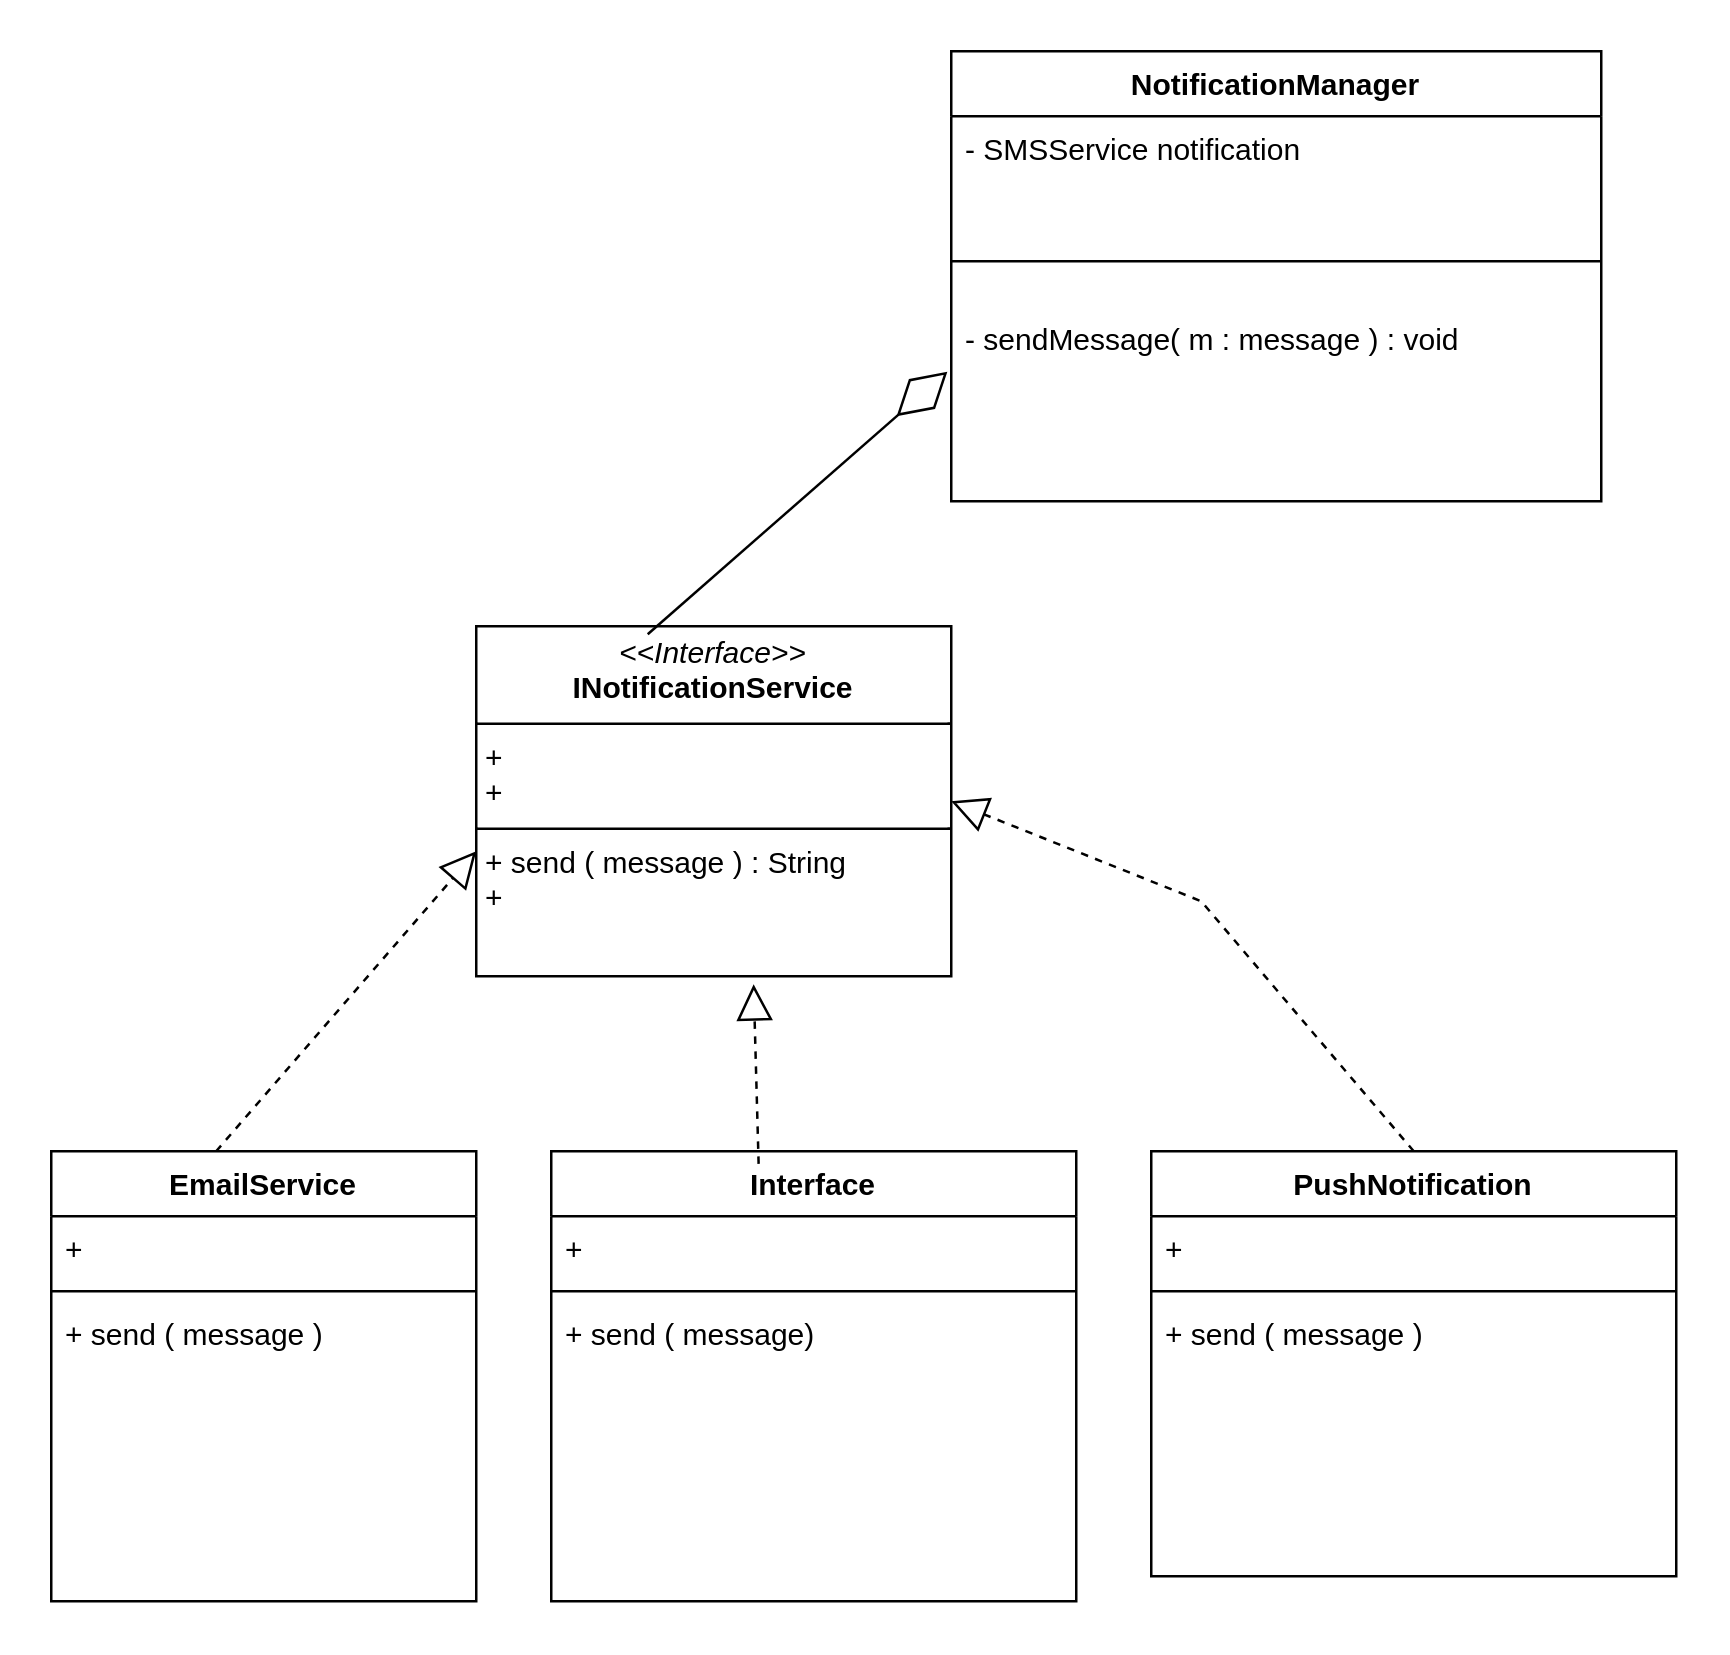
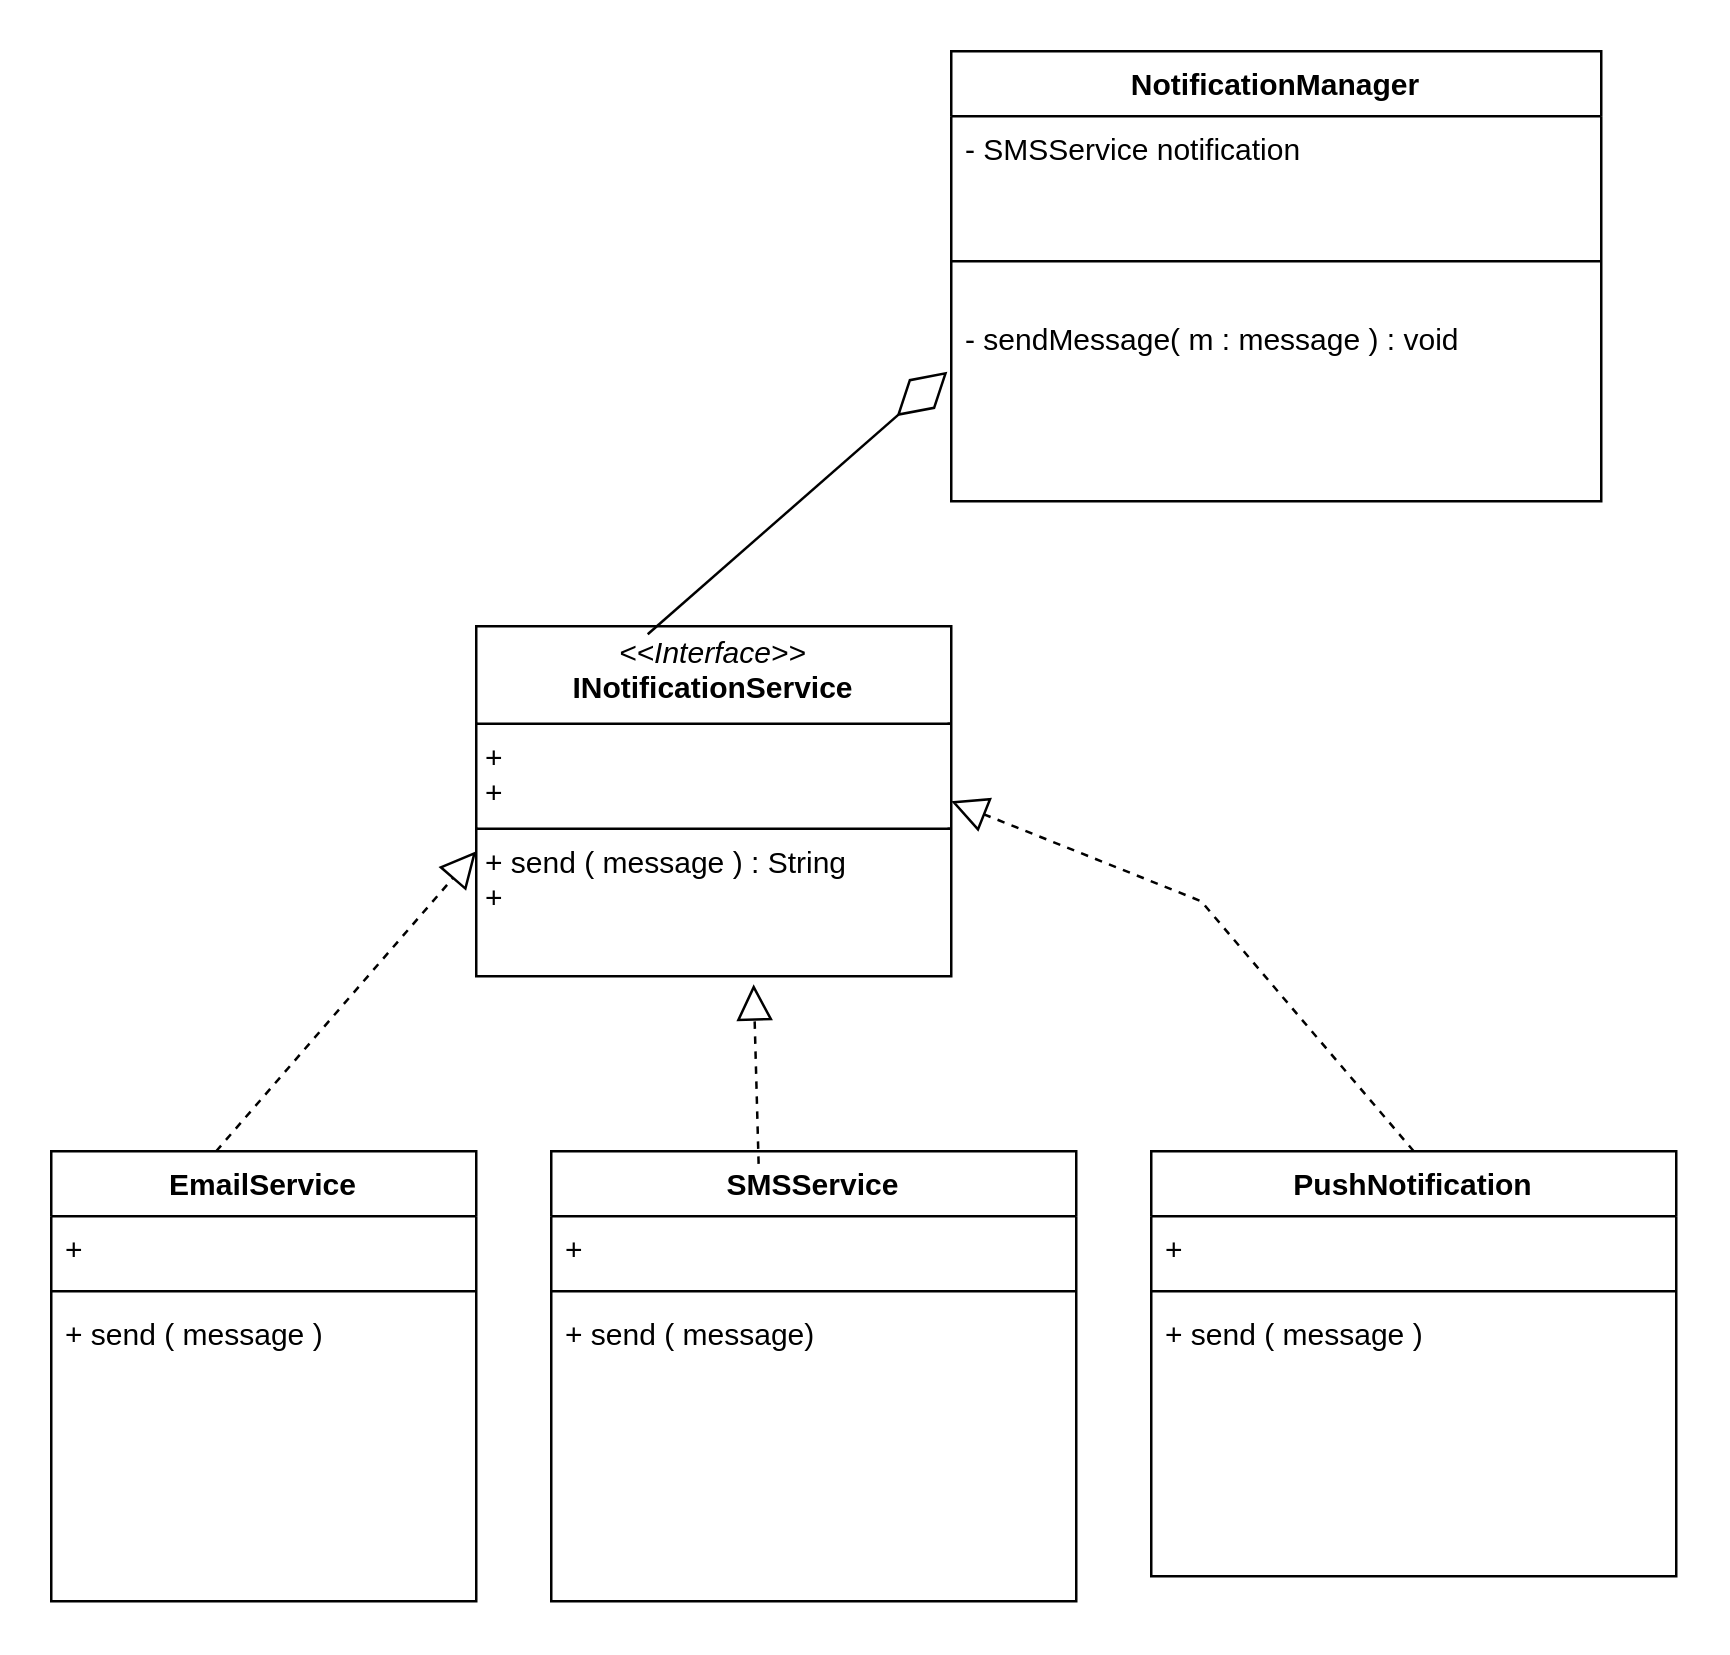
node "Interface": label "Interface" -> "SMSService"
